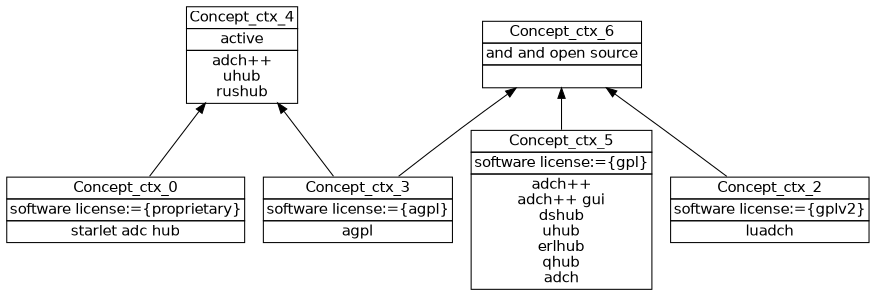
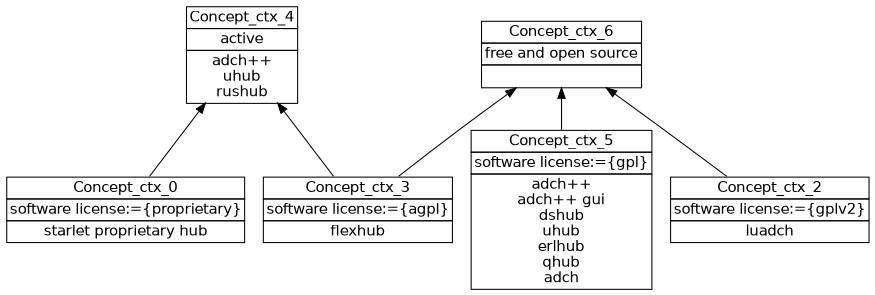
node "Concept_ctx_6": text "and and open source" -> "free and open source"
node "Concept_ctx_0": text "starlet adc hub" -> "starlet proprietary hub"
node "Concept_ctx_3": text "agpl" -> "flexhub"
